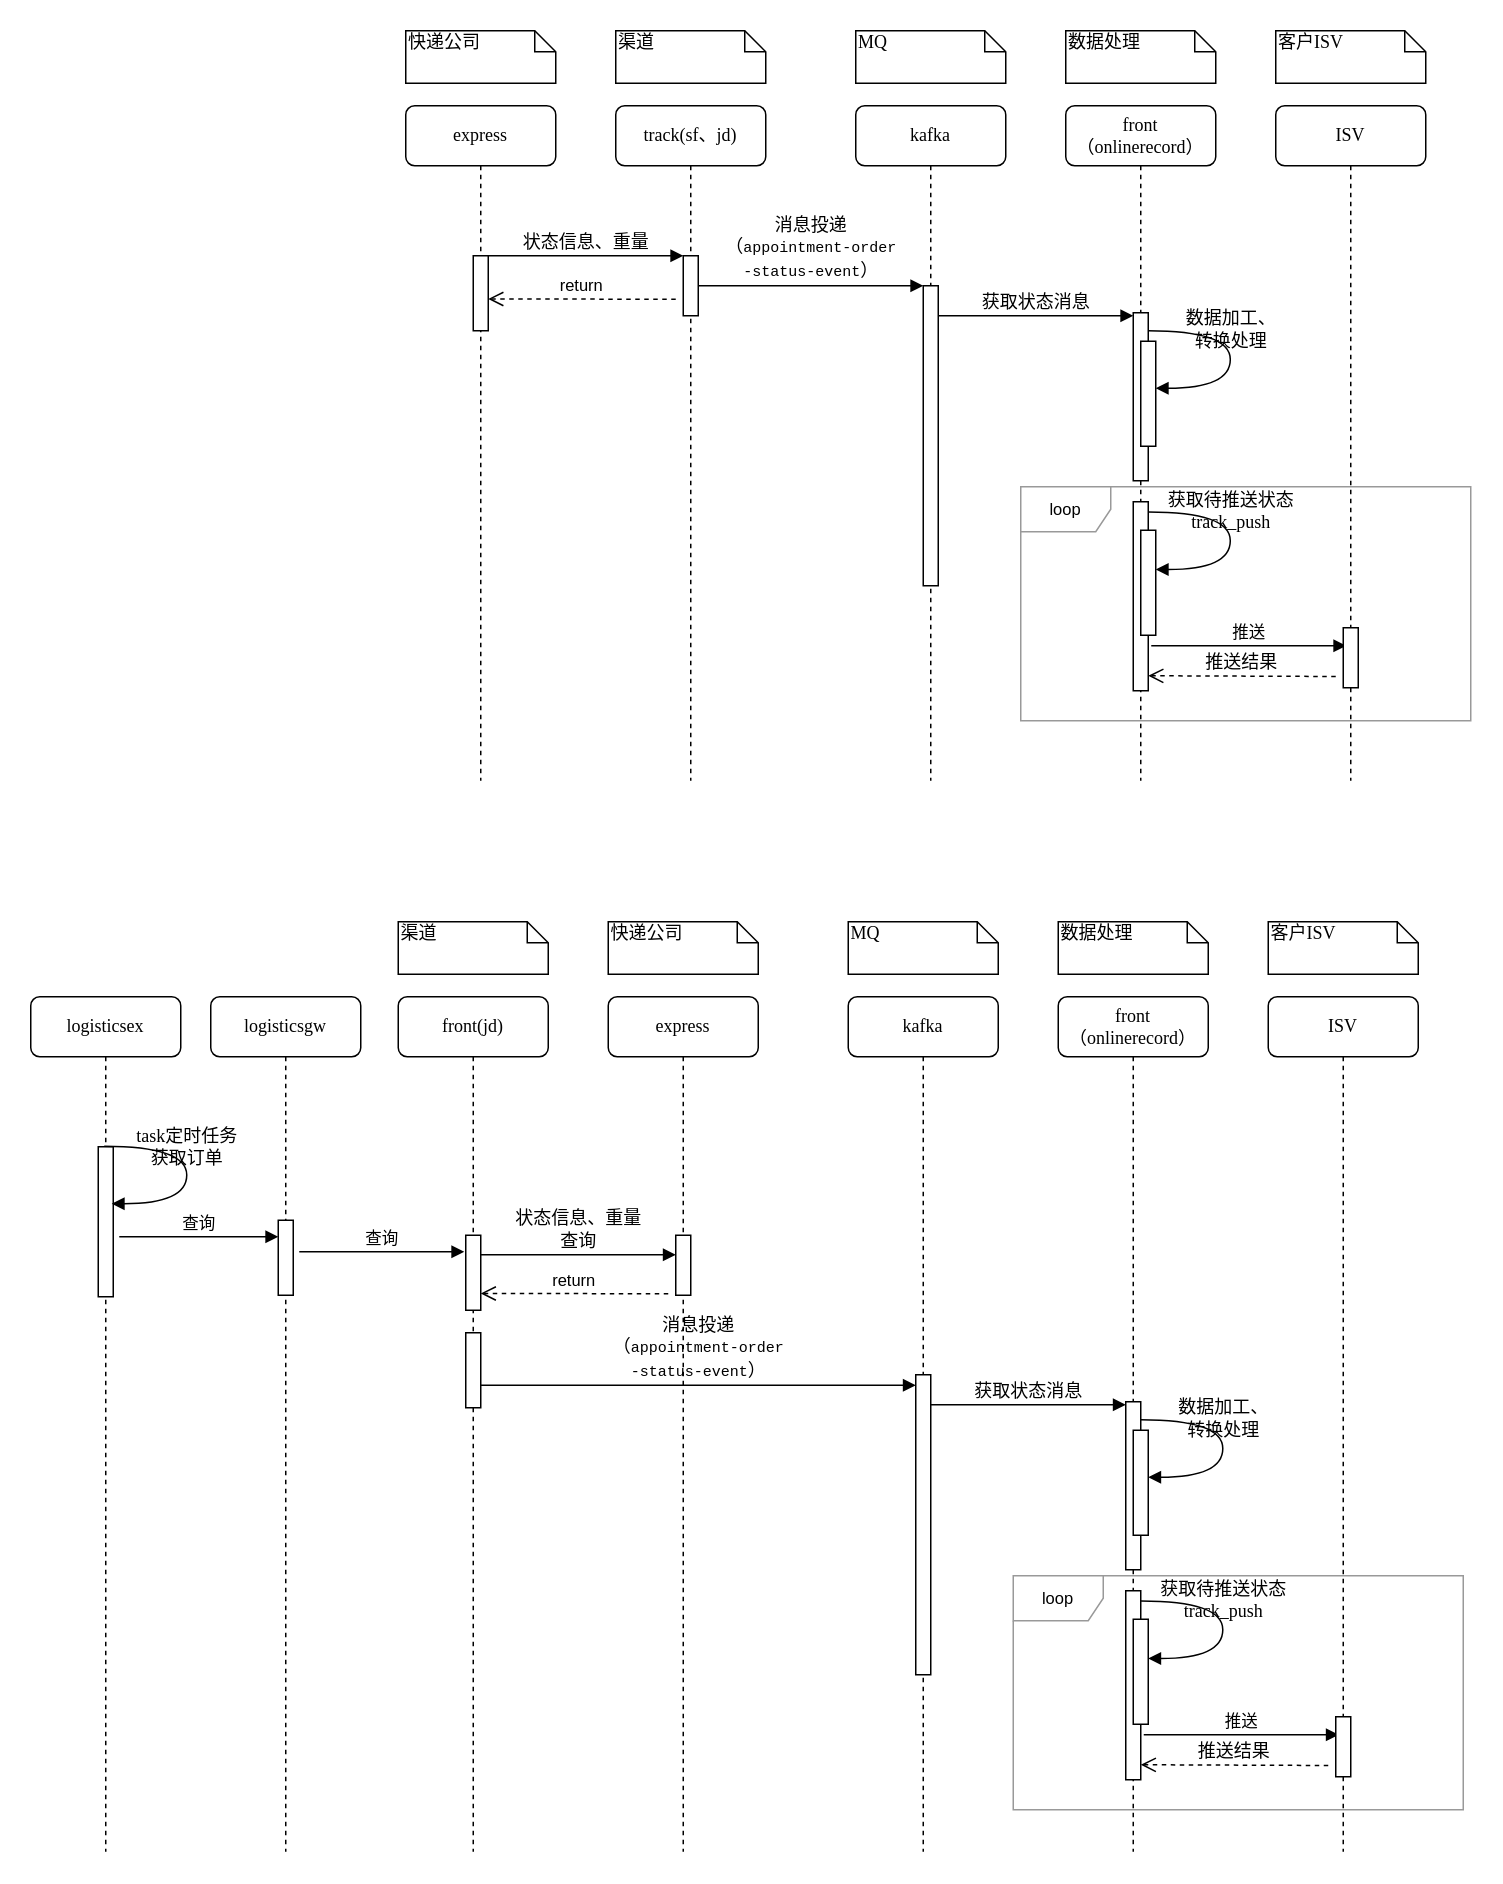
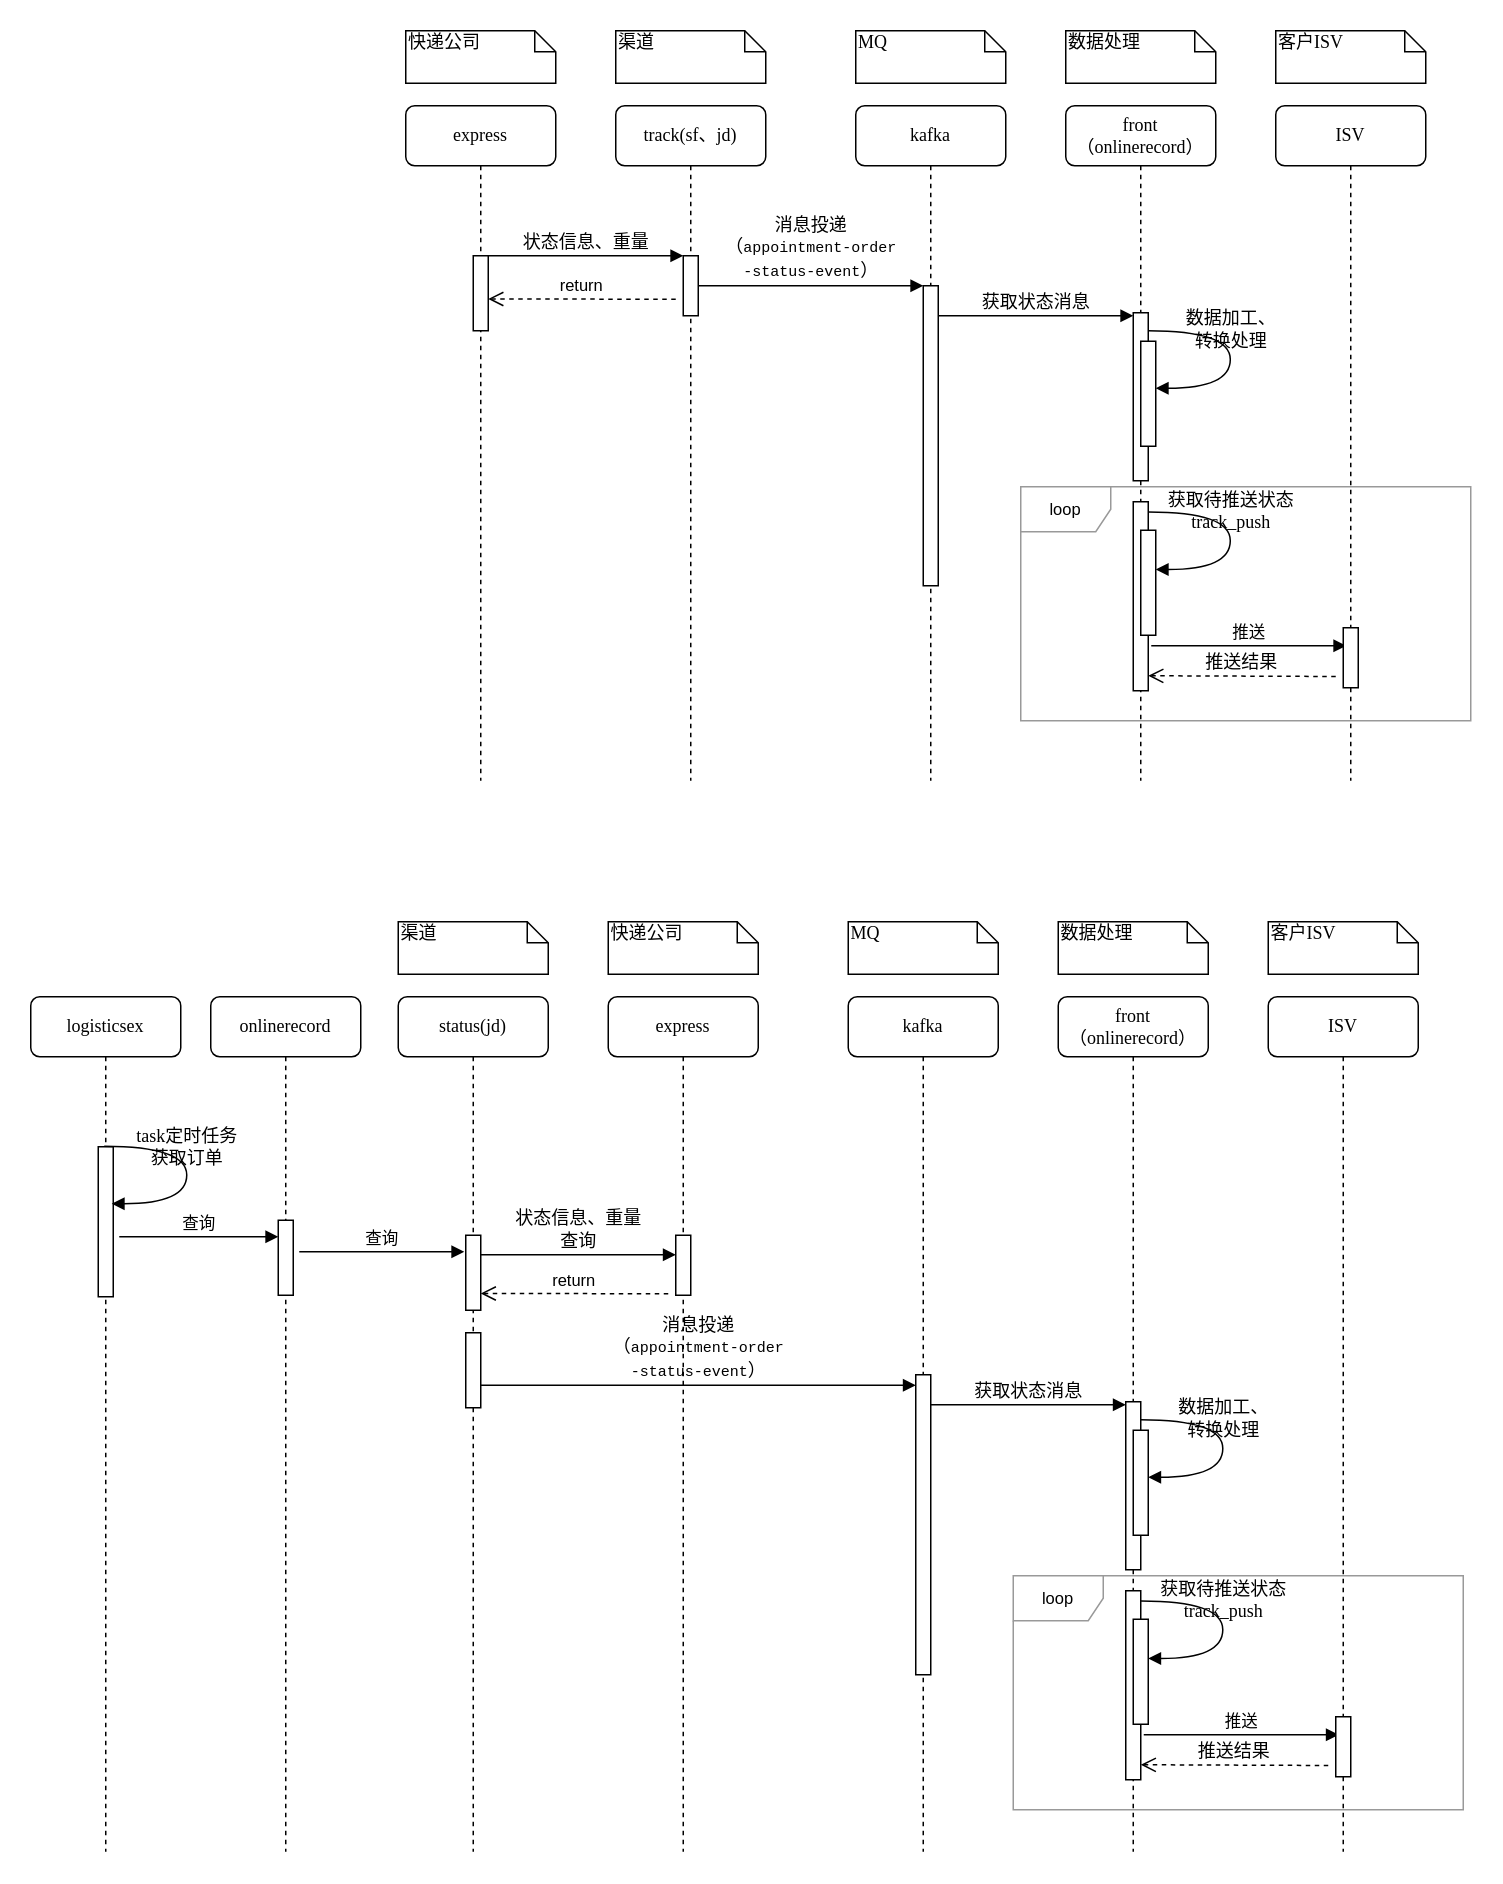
node "logisticsgw": label "logisticsgw" -> "onlinerecord"
node "front(jd)": label "front(jd)" -> "status(jd)"
